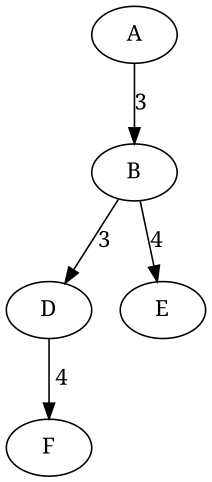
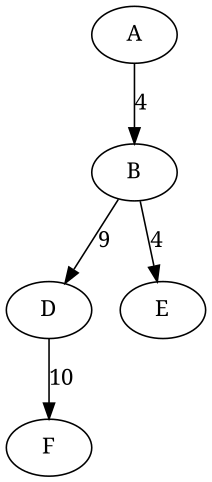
edge "A" -> "B": label "3" -> "4"
edge "B" -> "D": label "3" -> "9"
edge "D" -> "F": label "4" -> "10"
